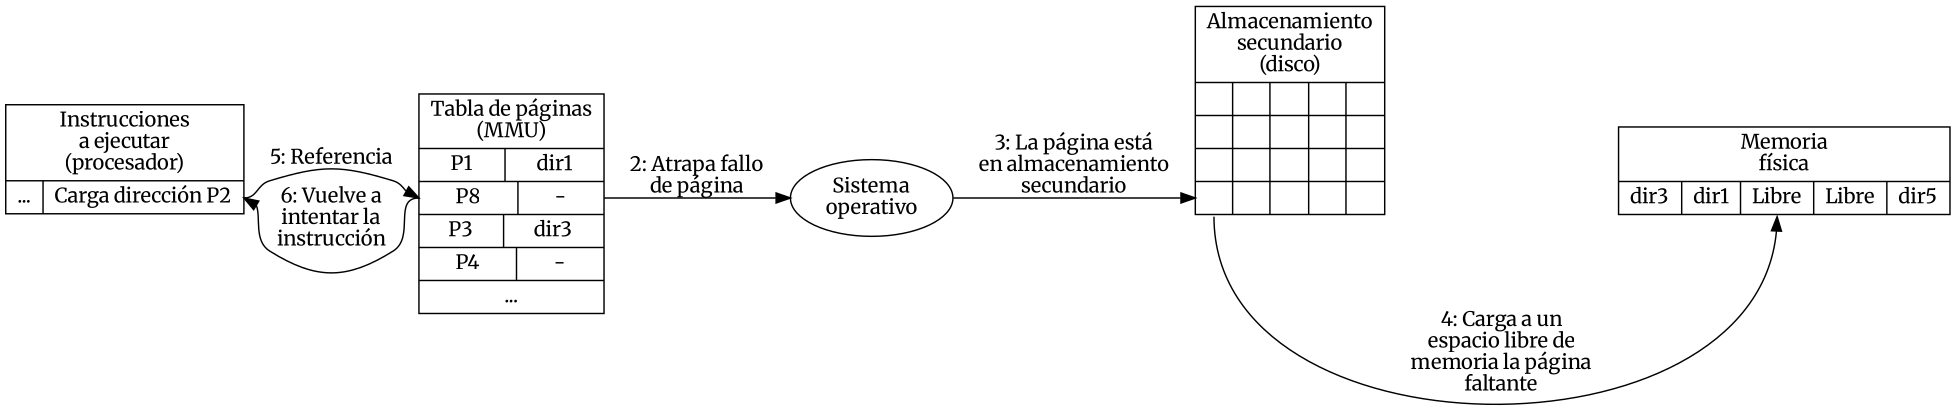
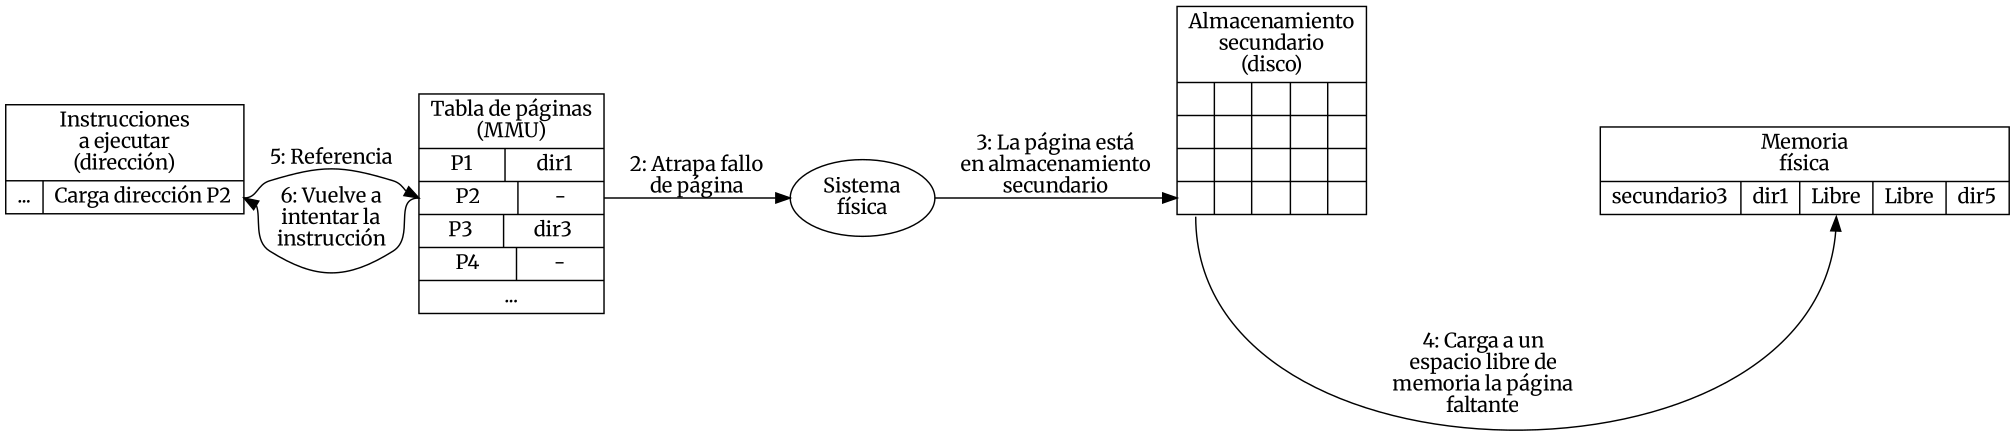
node "Instrucciones": text "(procesador)" -> "(dirección)"
node "Tabla de páginas": text "P8" -> "P2"
node "Memoria": text "dir3" -> "secundario3"
node "Sistema operativo": label "Sistema operativo" -> "Sistema física"
